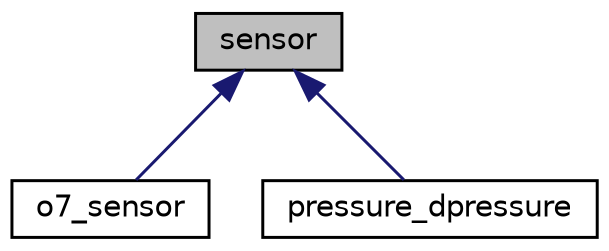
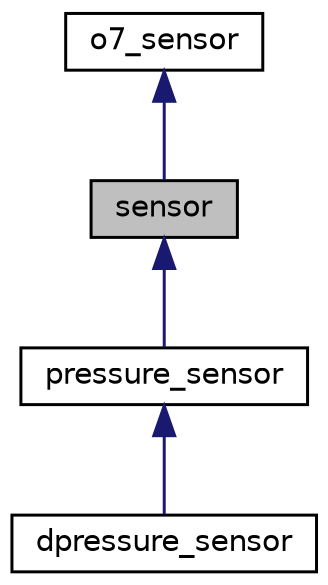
edge "o7_sensor" -> "sensor": reversed
node "pressure_dpressure": label "pressure_dpressure" -> "pressure_sensor"
node "dpressure_sensor": added
